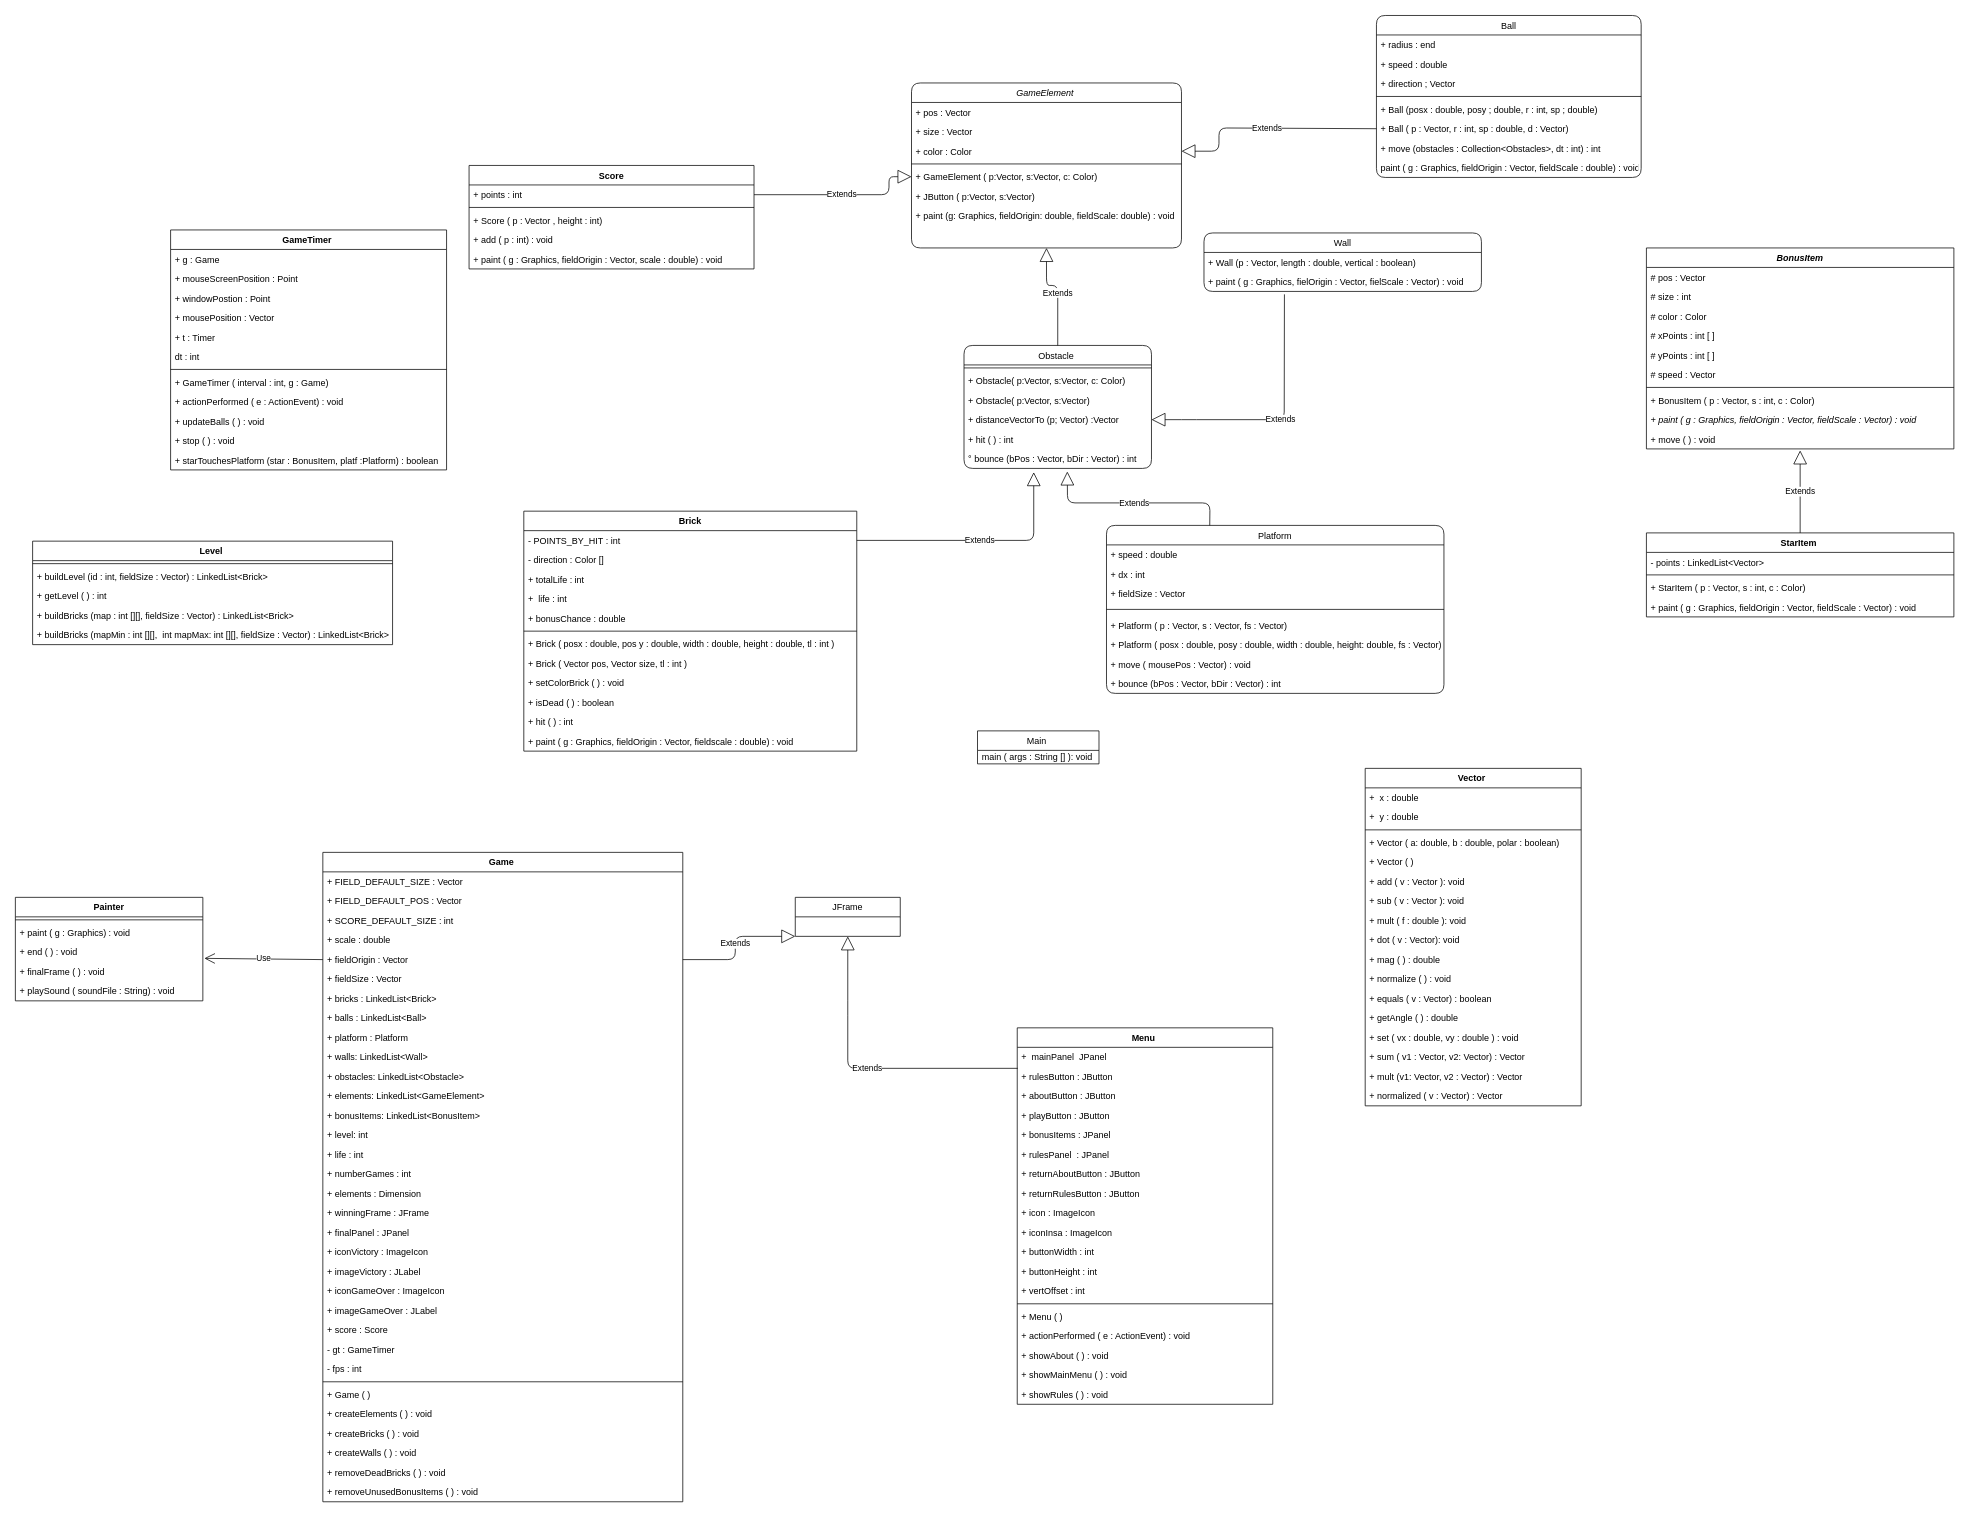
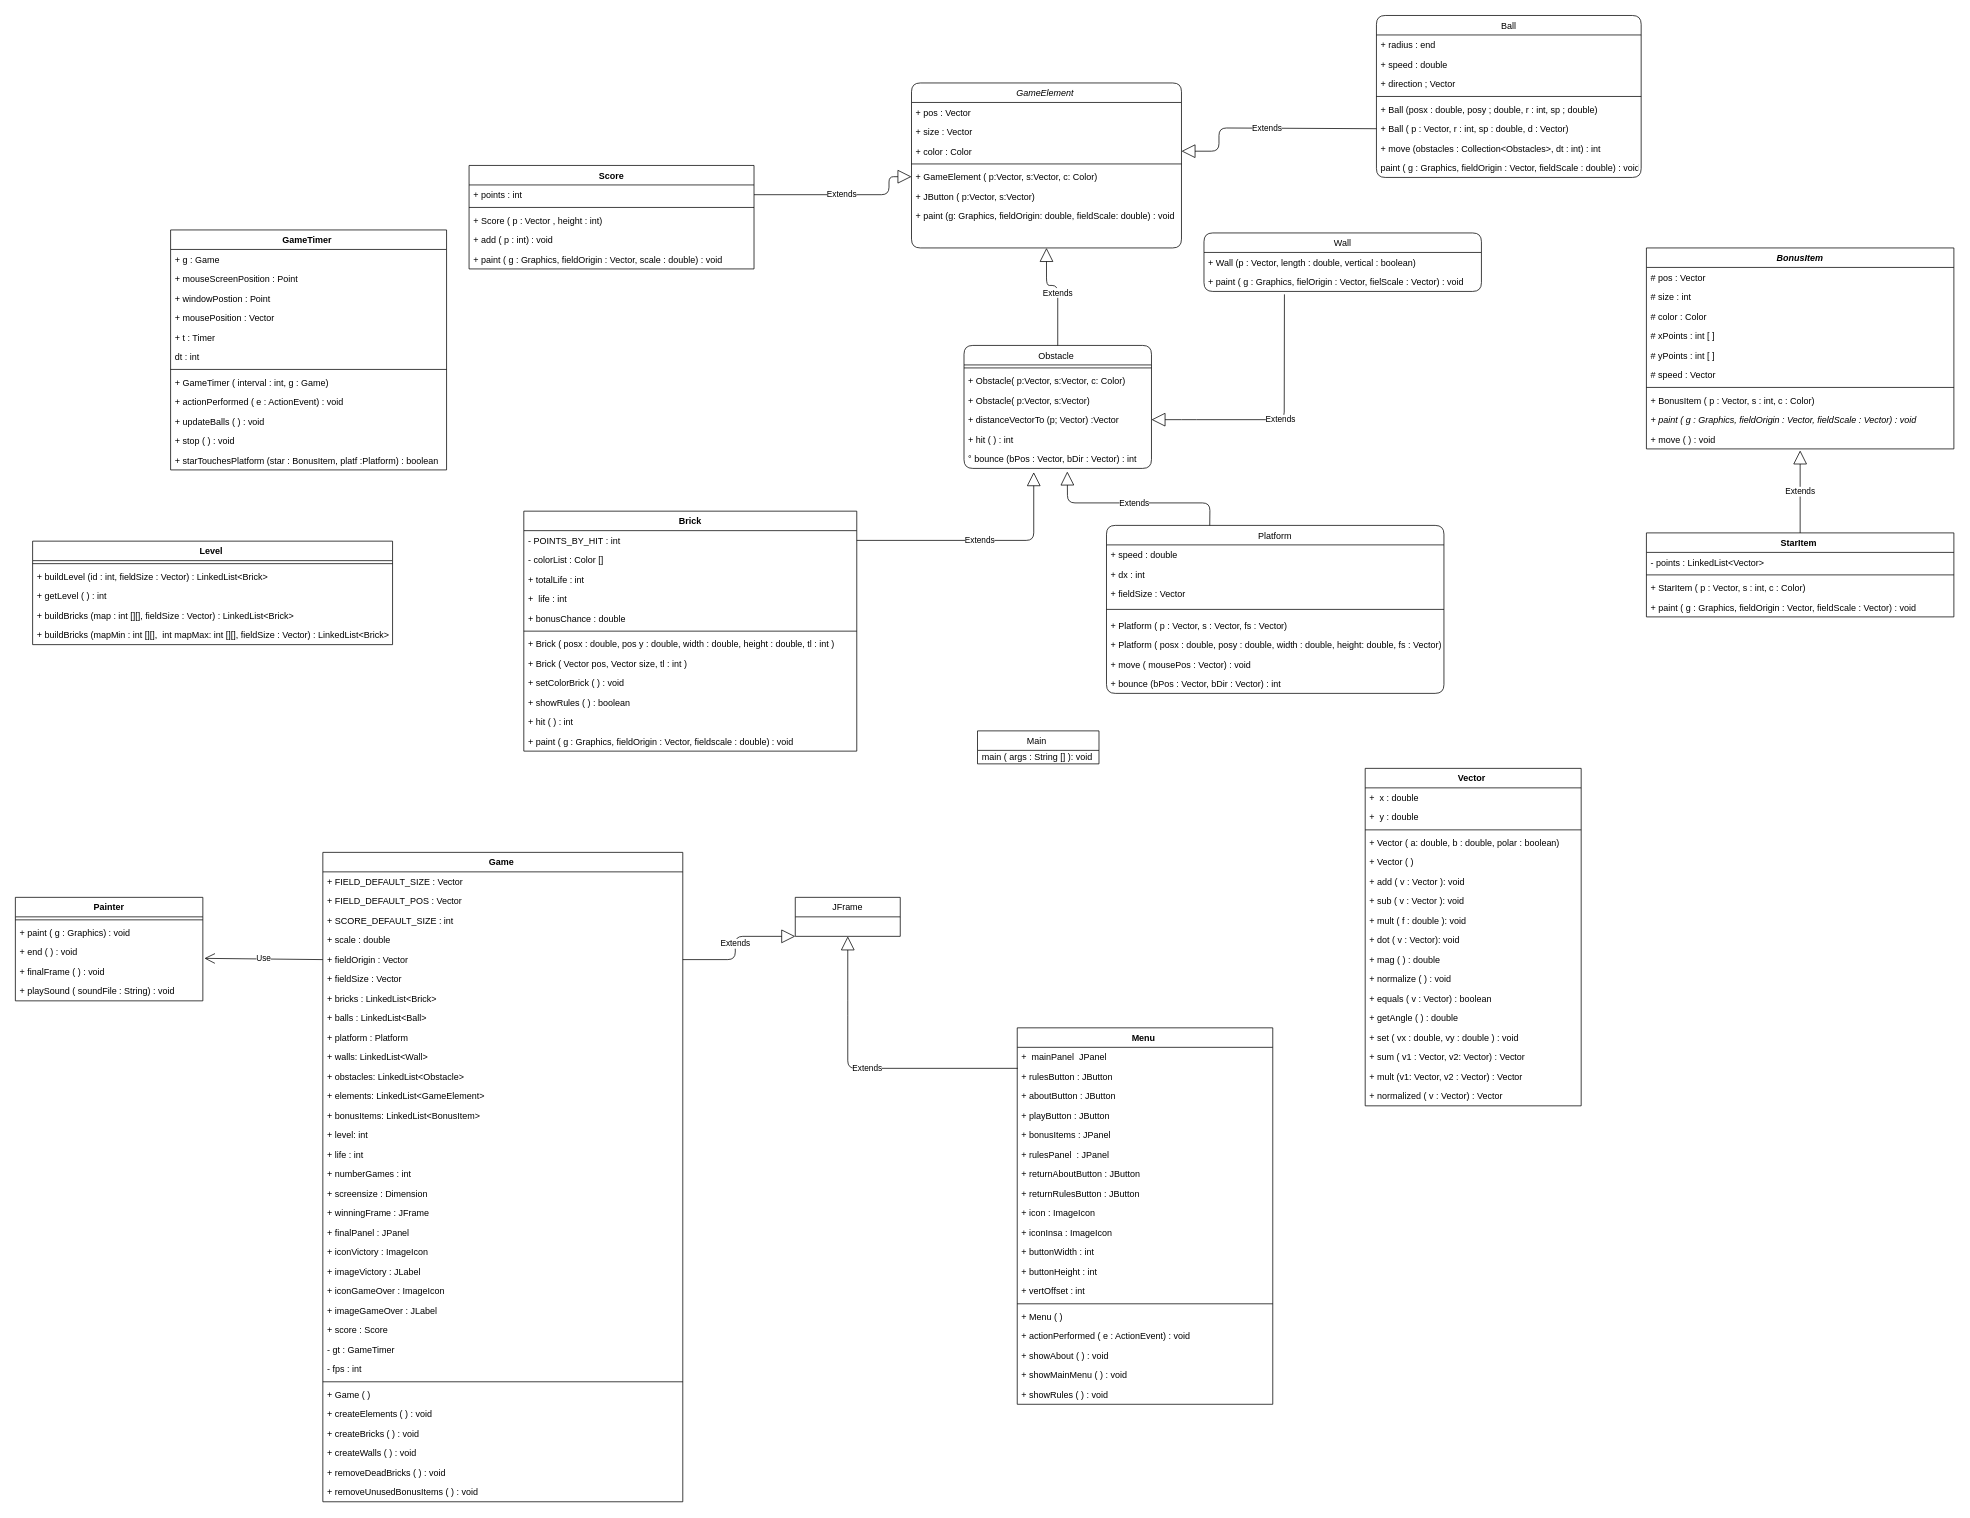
node "- direction : Color []": label "- direction : Color []" -> "- colorList : Color []"
node "+ isDead ( ) : boolean": label "+ isDead ( ) : boolean" -> "+ showRules ( ) : boolean"
node "+ elements : Dimension": label "+ elements : Dimension" -> "+ screensize : Dimension"
